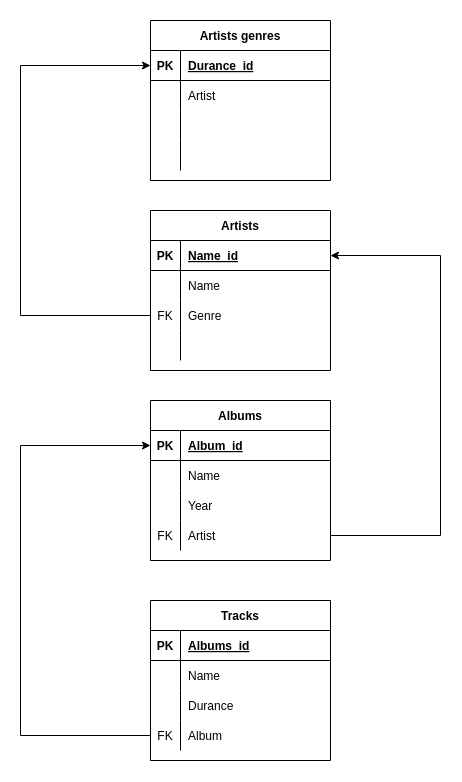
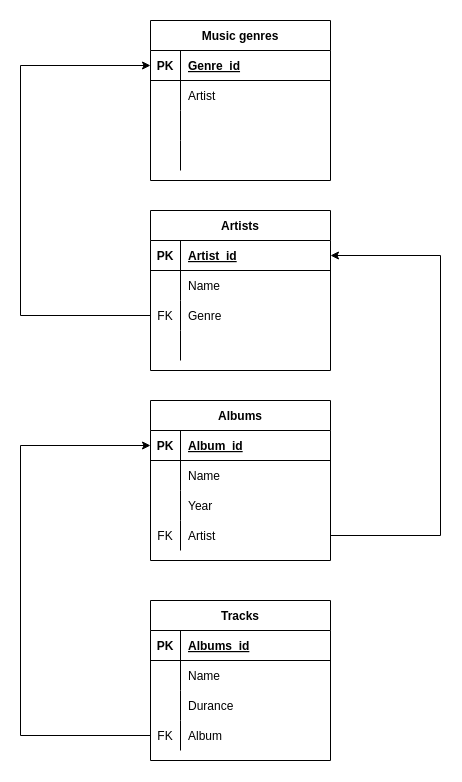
node "Artists genres": label "Artists genres" -> "Music genres"
node "Durance_id": label "Durance_id" -> "Genre_id"
node "Name_id": label "Name_id" -> "Artist_id"
